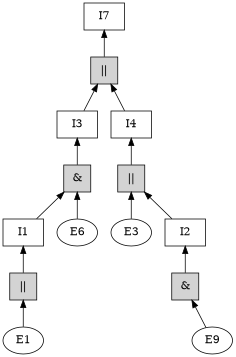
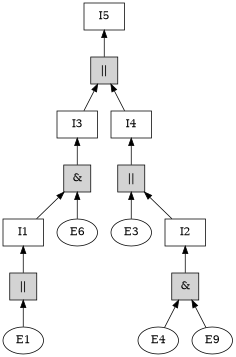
node "I7": label "I7" -> "I5"
node "E4": added
